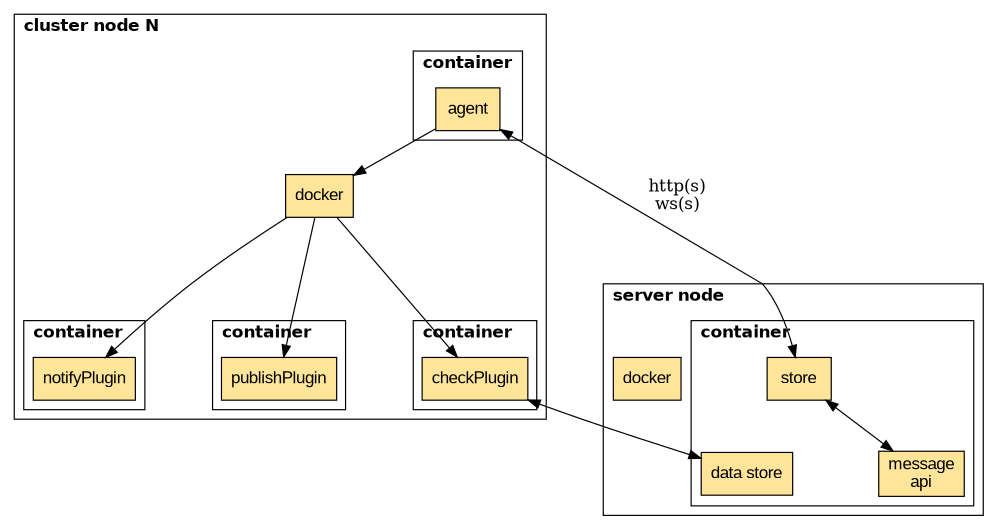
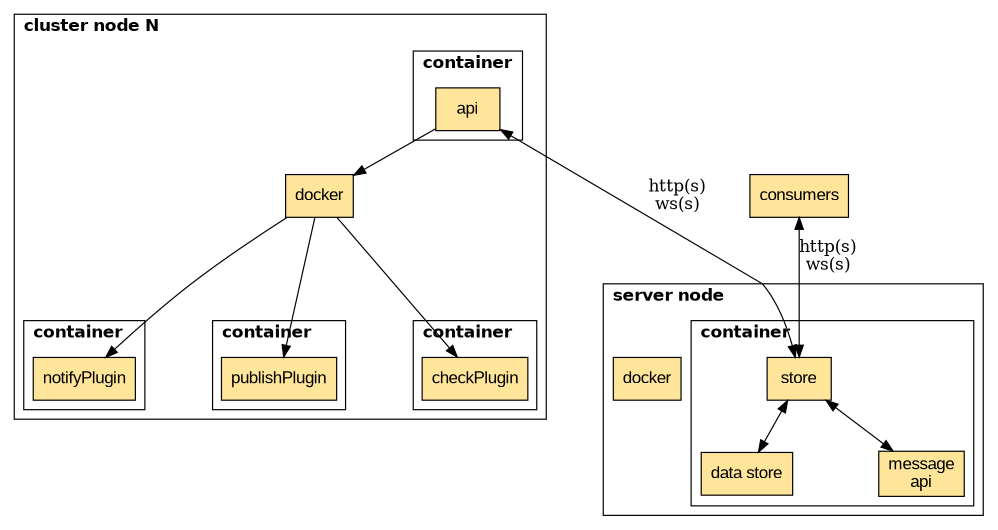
node "agent": label "agent" -> "api"
node "consumers": added
edge "checkPlugin" -- "data store": now "store" -- "data store"
